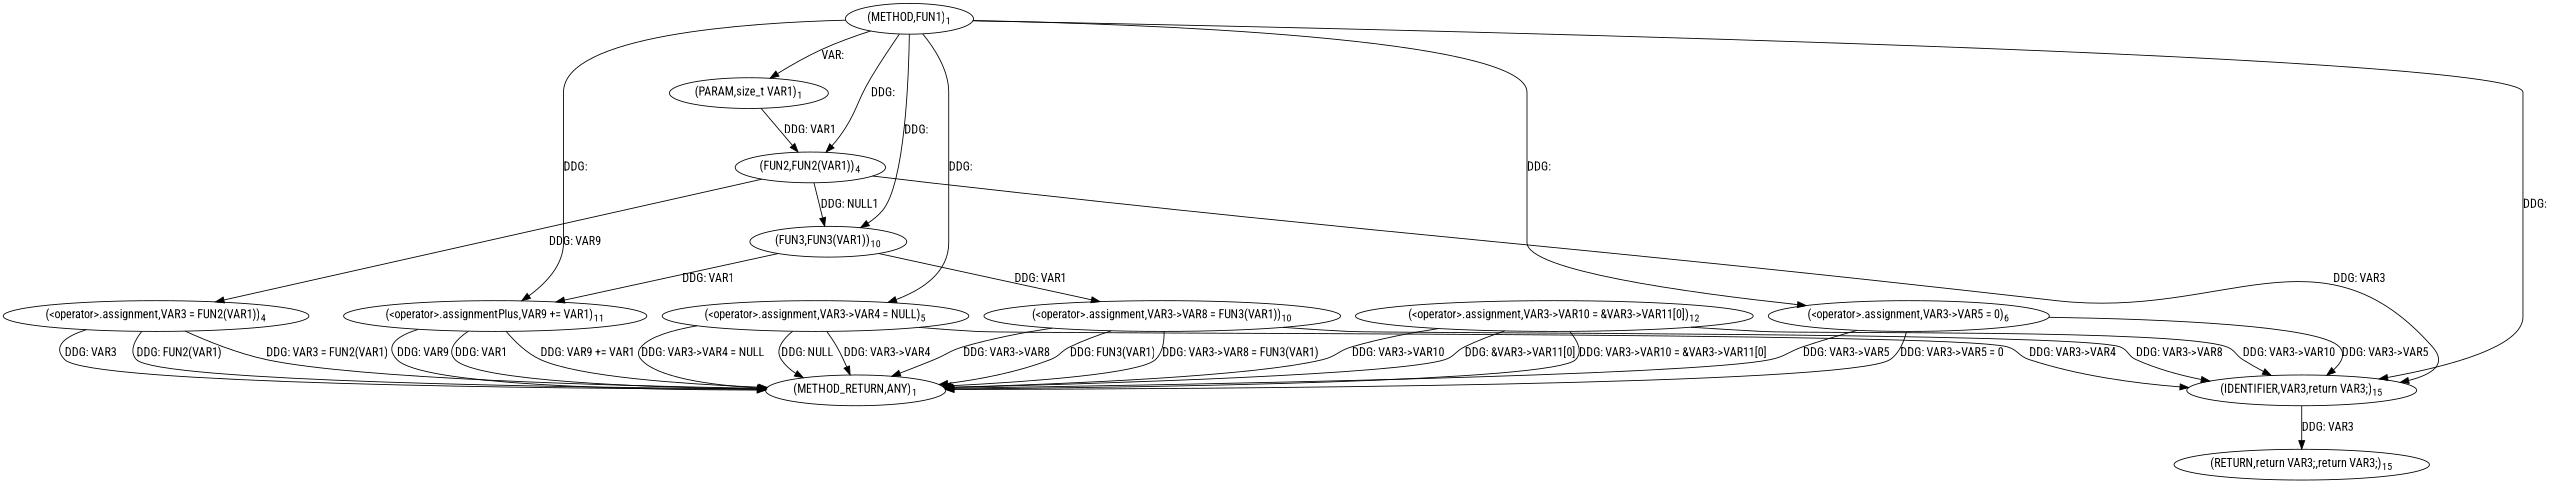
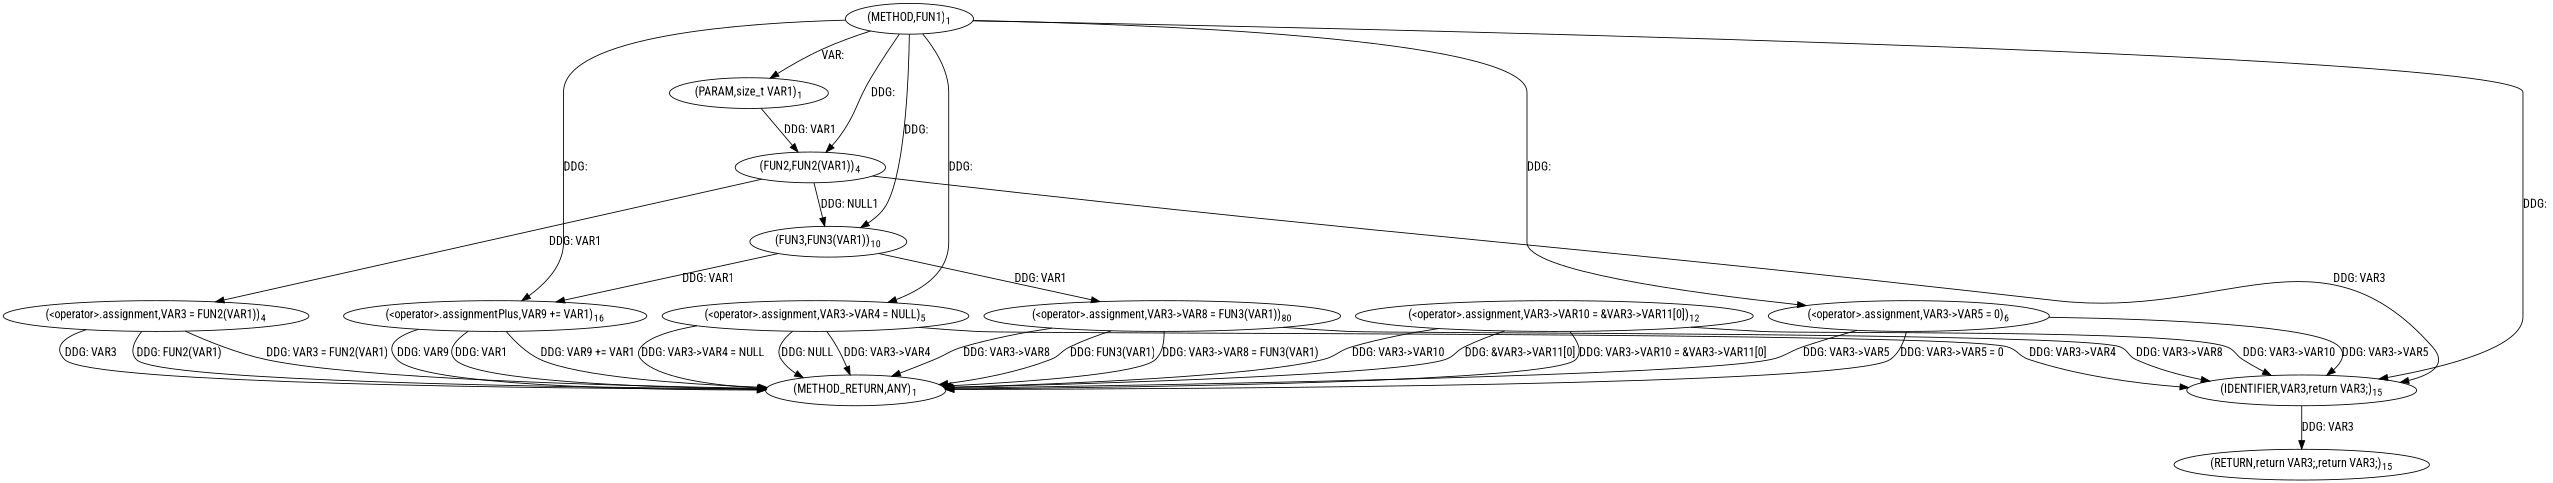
edge "(FUN2,FUN2(VAR1))" -> "(<operator>.assignment,VAR3 = FUN2(VAR1))": label "DDG: VAR9" -> "DDG: VAR1"
node "(<operator>.assignmentPlus,VAR9 += VAR1)": text "11" -> "16"
node "(<operator>.assignment,VAR3->VAR8 = FUN3(VAR1))": text "10" -> "80"
